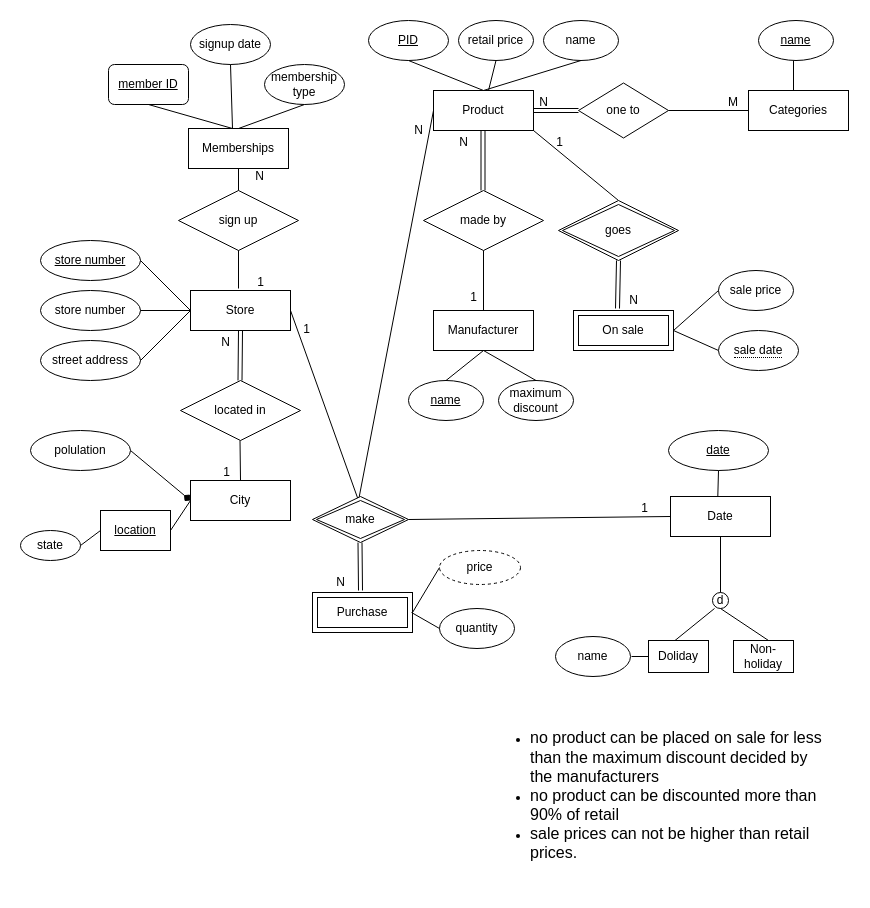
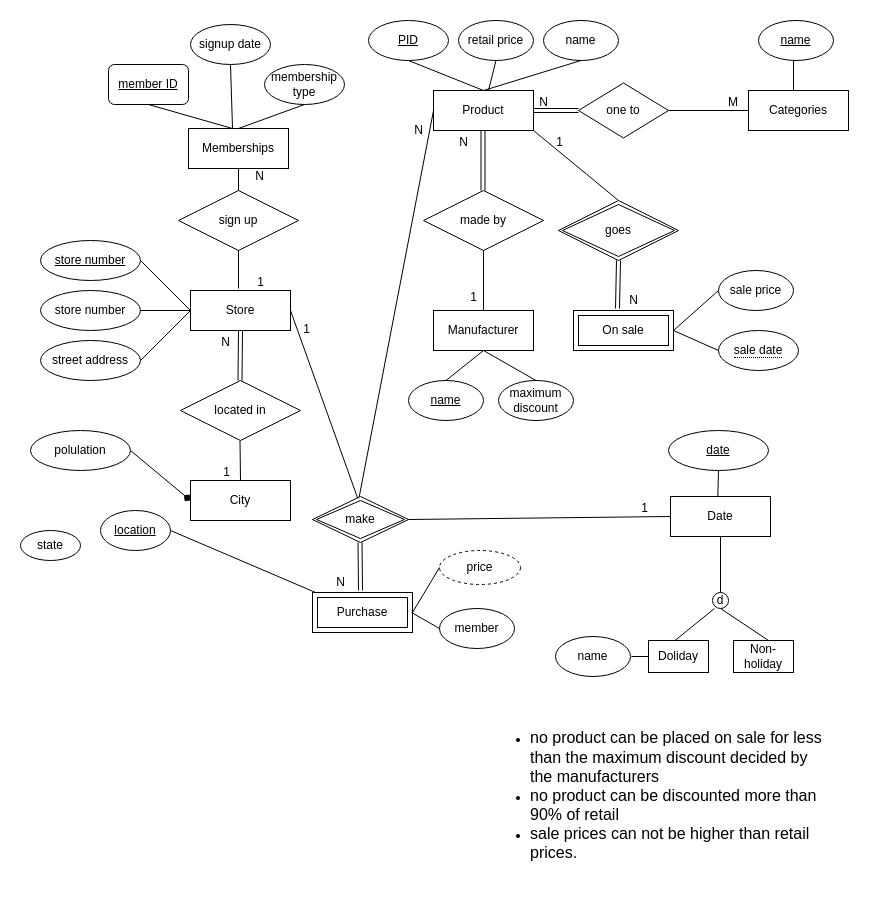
edge "City" -- "location": now "Purchase" -- "location"
node "location": shape rectangle -> ellipse
edge "location" -- "state": removed
node "quantity": label "quantity" -> "member"
